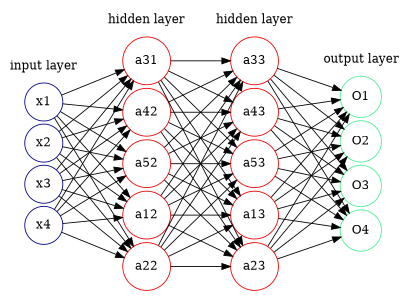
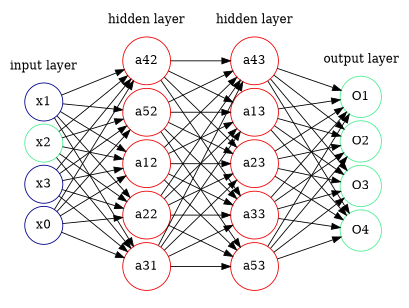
edge "a42" -> "a53": removed
node "x2": color blue4 -> seagreen2
node "x4": label "x4" -> "x0"
